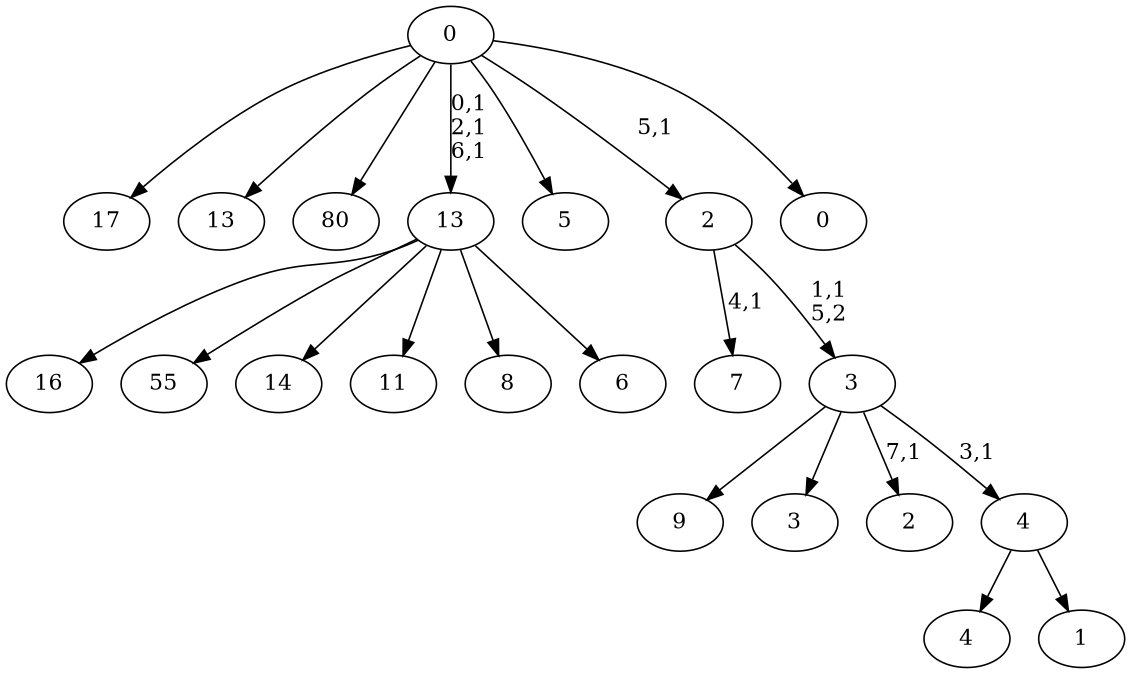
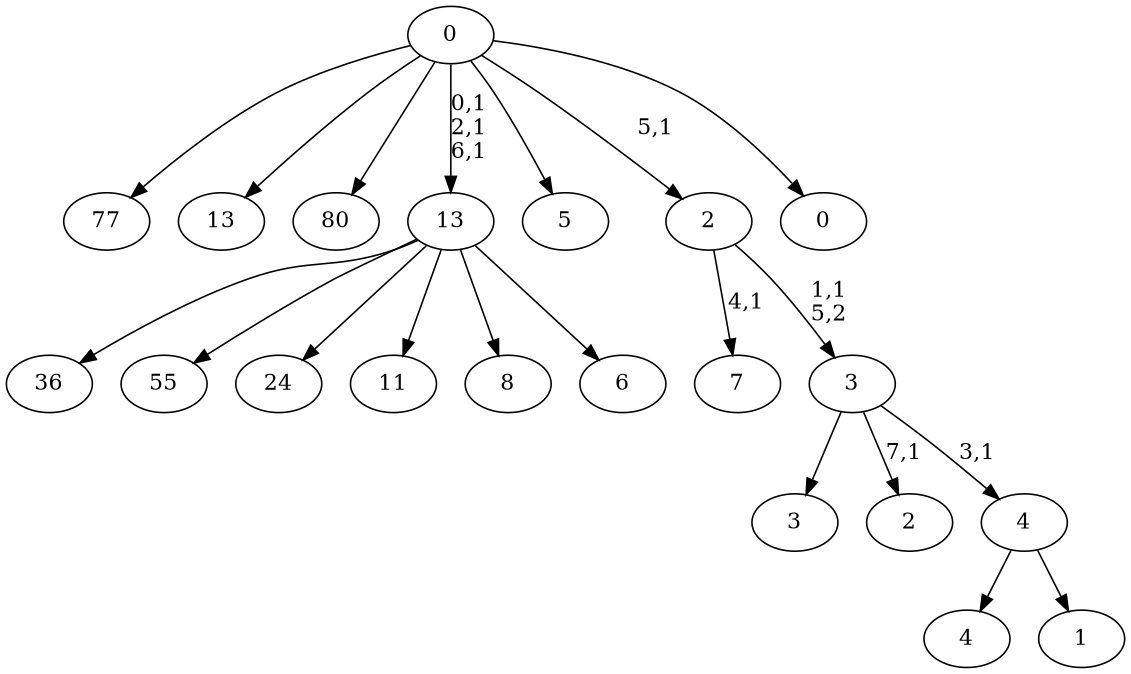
node "17": label "17" -> "77"
node "16": label "16" -> "36"
node "14": label "14" -> "24"
node "9": removed
